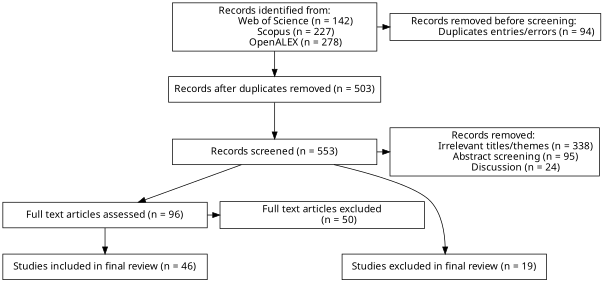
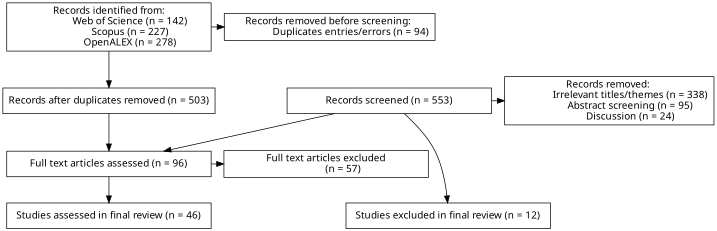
edge "Records after duplicates removed (n = 503)" -> "Records screened (n = 553)": now "Records after duplicates removed (n = 503)" -> "Full text articles assessed (n = 96)"
node "Full text articles excluded (n = 50)": label "Full text articles excluded (n = 50)" -> "Full text articles excluded (n = 57)"
node "Studies included in final review (n = 46)": label "Studies included in final review (n = 46)" -> "Studies assessed in final review (n = 46)"
node "Studies excluded in final review (n = 19)": label "Studies excluded in final review (n = 19)" -> "Studies excluded in final review (n = 12)"
